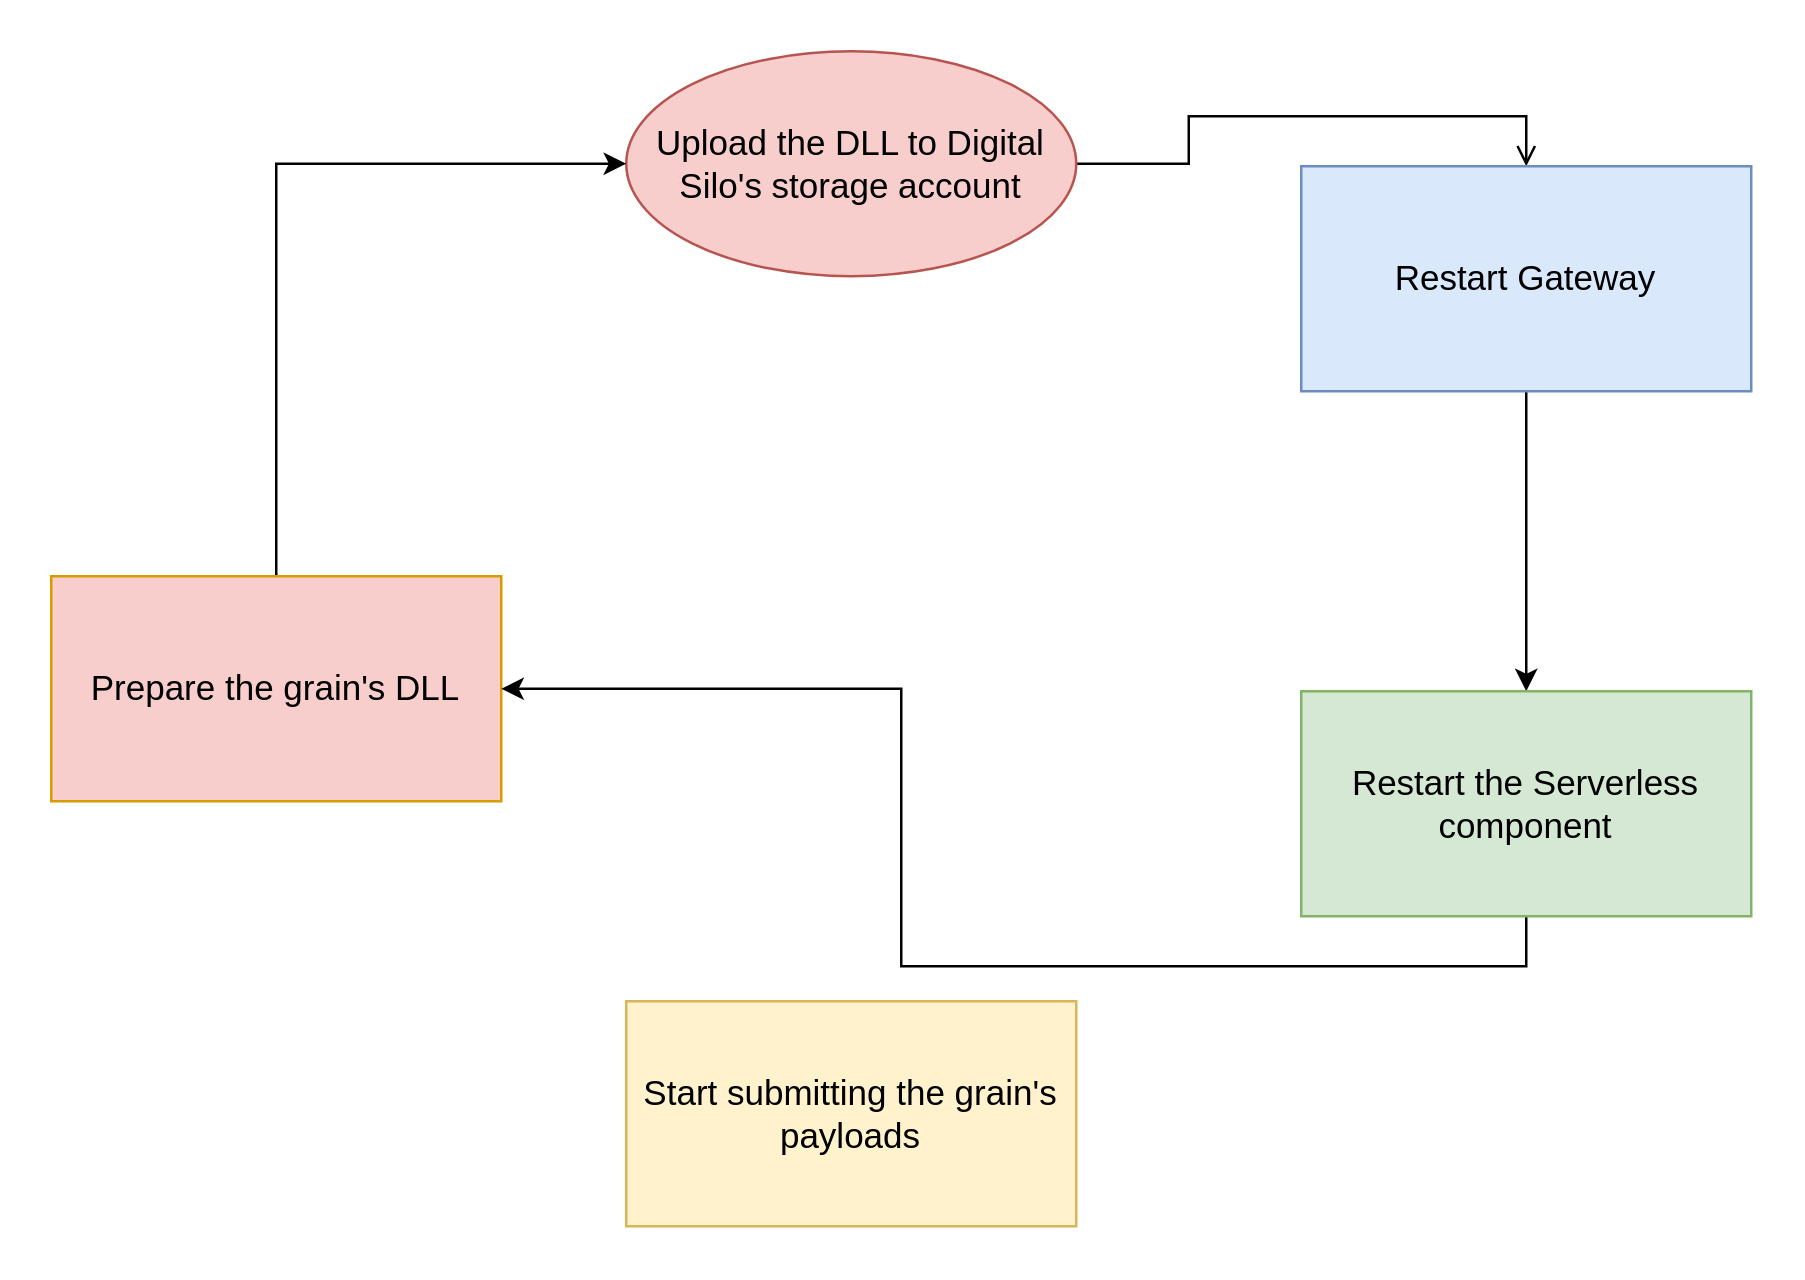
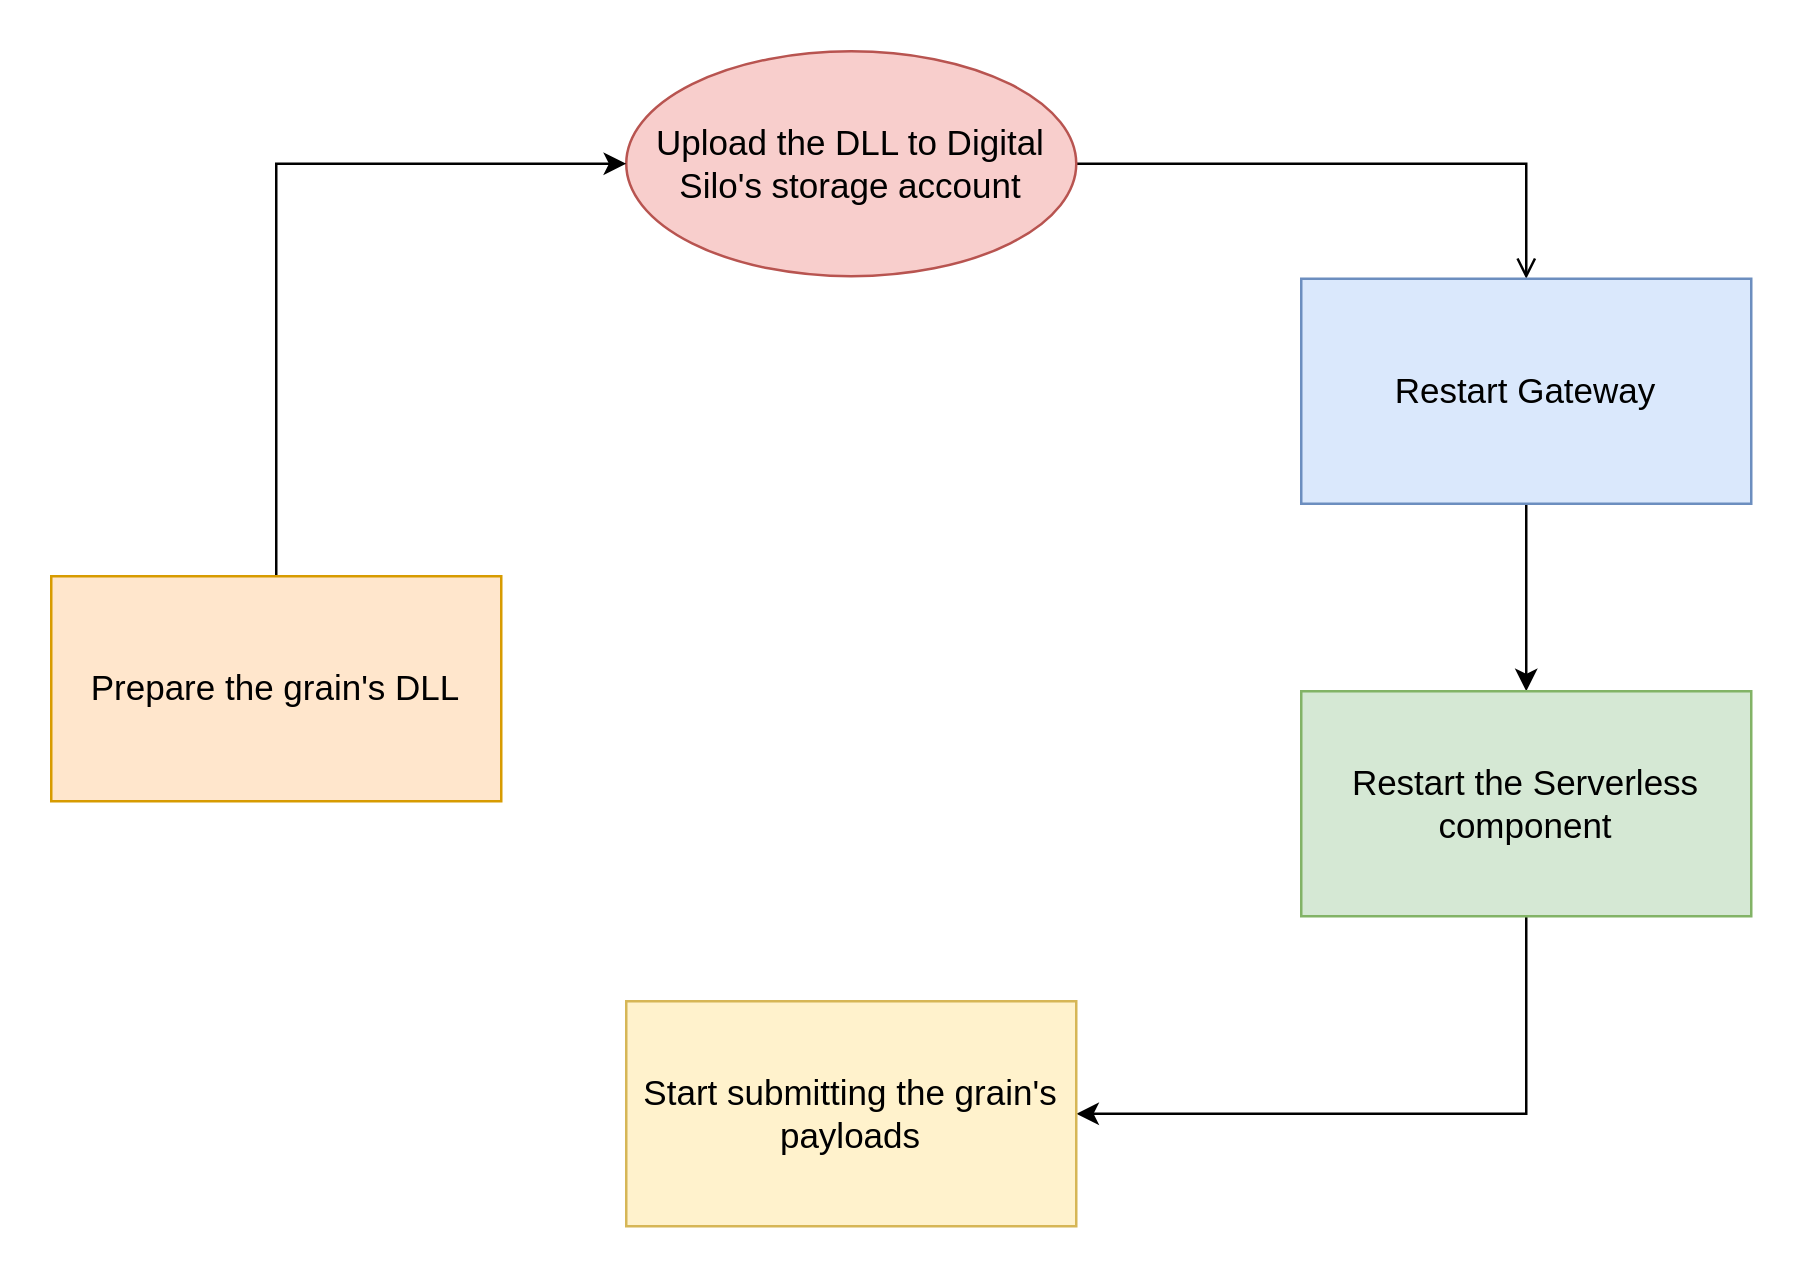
node "Restart Gateway": moved (1526, 279) -> (1526, 391)
node "Prepare the grain's DLL": fillcolor #f8cecc -> #ffe6cc
edge "Restart the Serverless component" -> "Prepare the grain's DLL": now "Restart the Serverless component" -> "Start submitting the grain's payloads"
